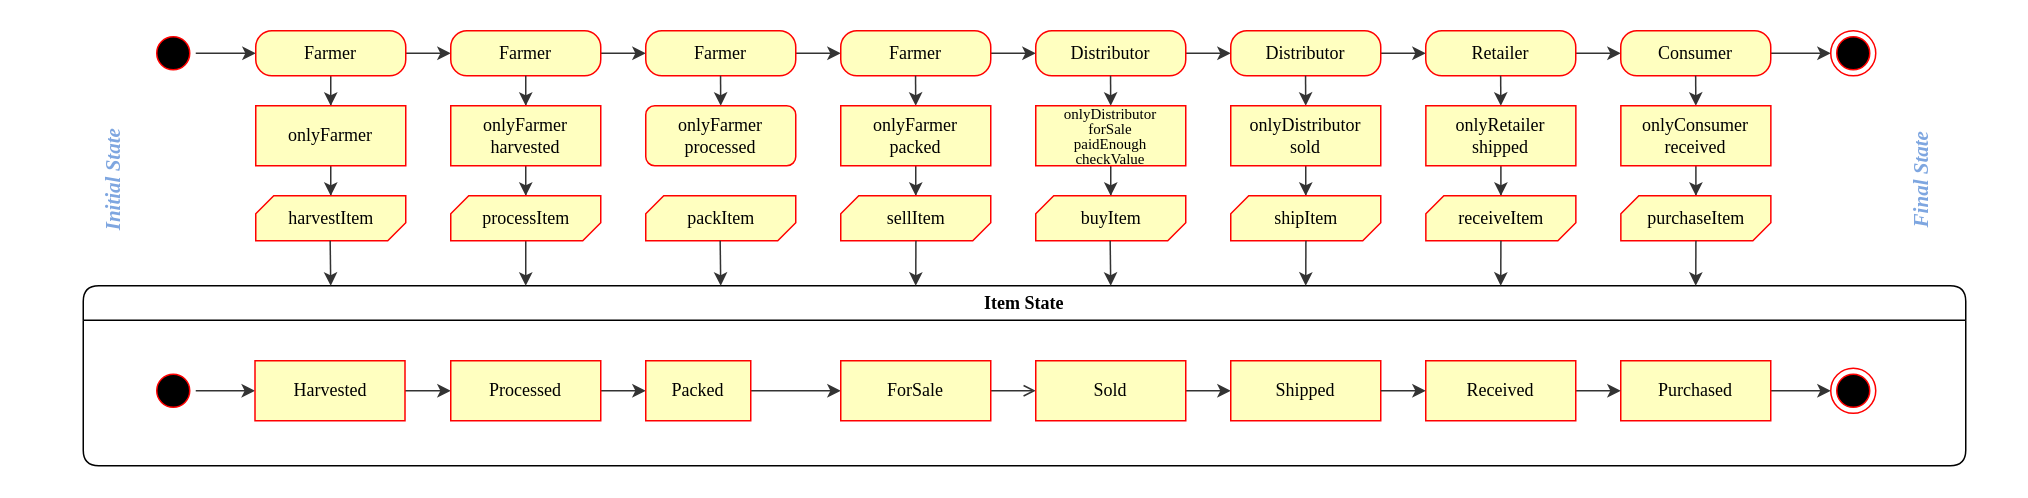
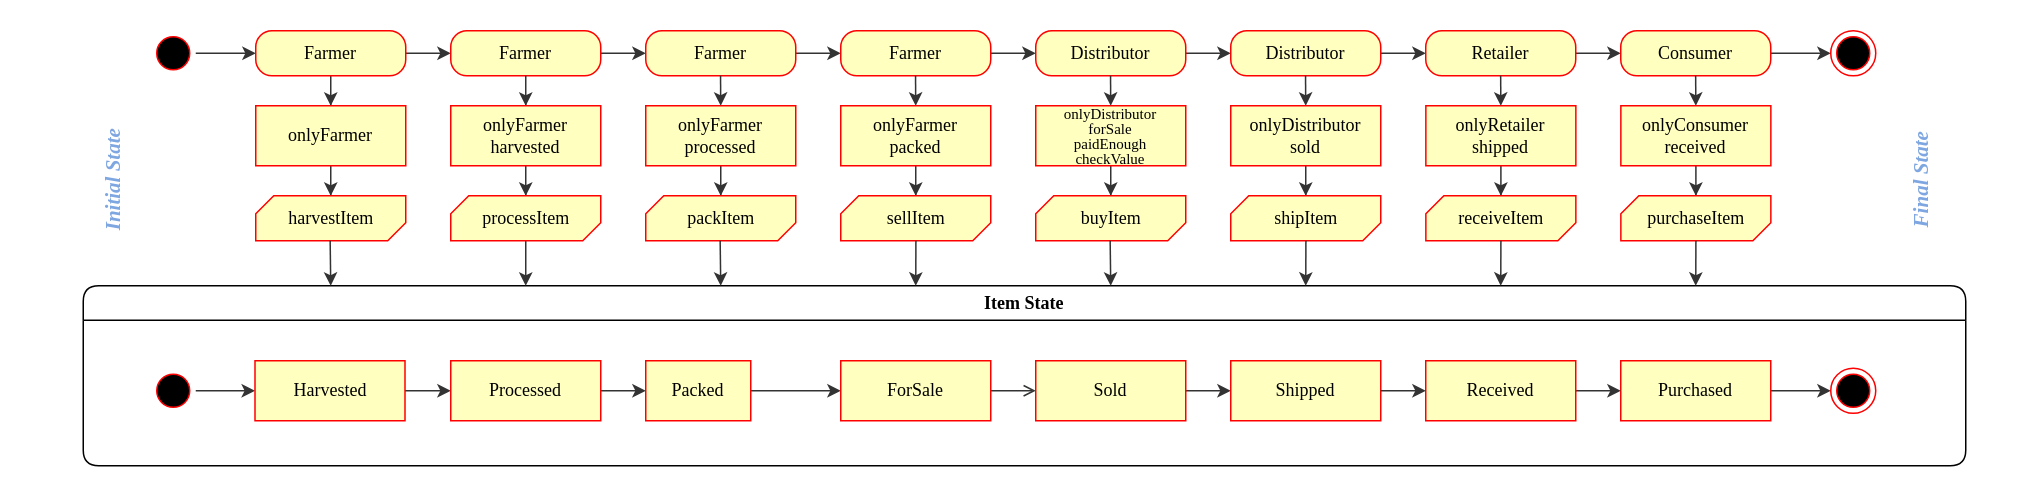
node "onlyFarmer processed": shape rounded rectangle -> rectangle
edge "onlyFarmer processed" -> "packItem": added
